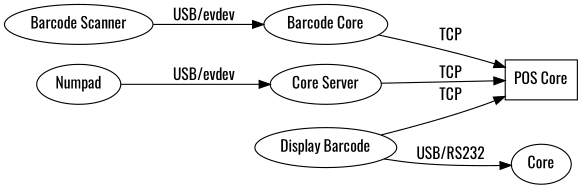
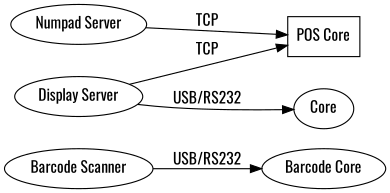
edge "Barcode Scanner" -> "Barcode Core": label "USB/evdev" -> "USB/RS232"
edge "Barcode Core" -> "POS Core": removed, label "TCP"
node "Numpad": removed
node "Core Server": label "Core Server" -> "Numpad Server"
node "Display Barcode": label "Display Barcode" -> "Display Server"
